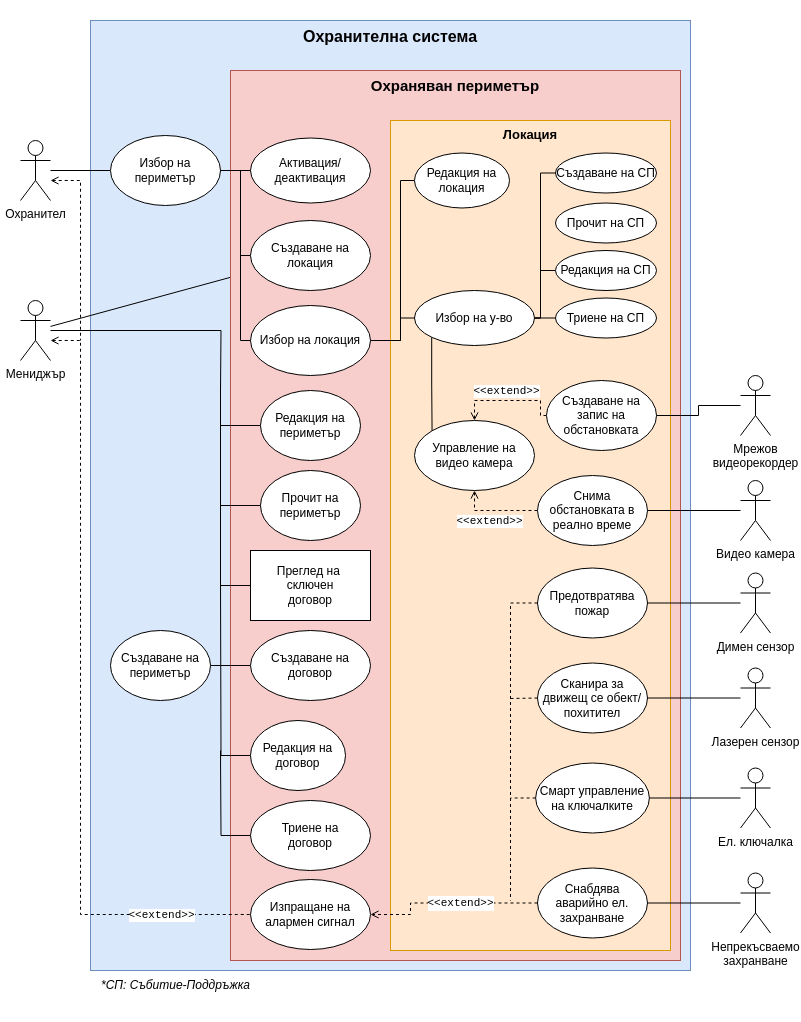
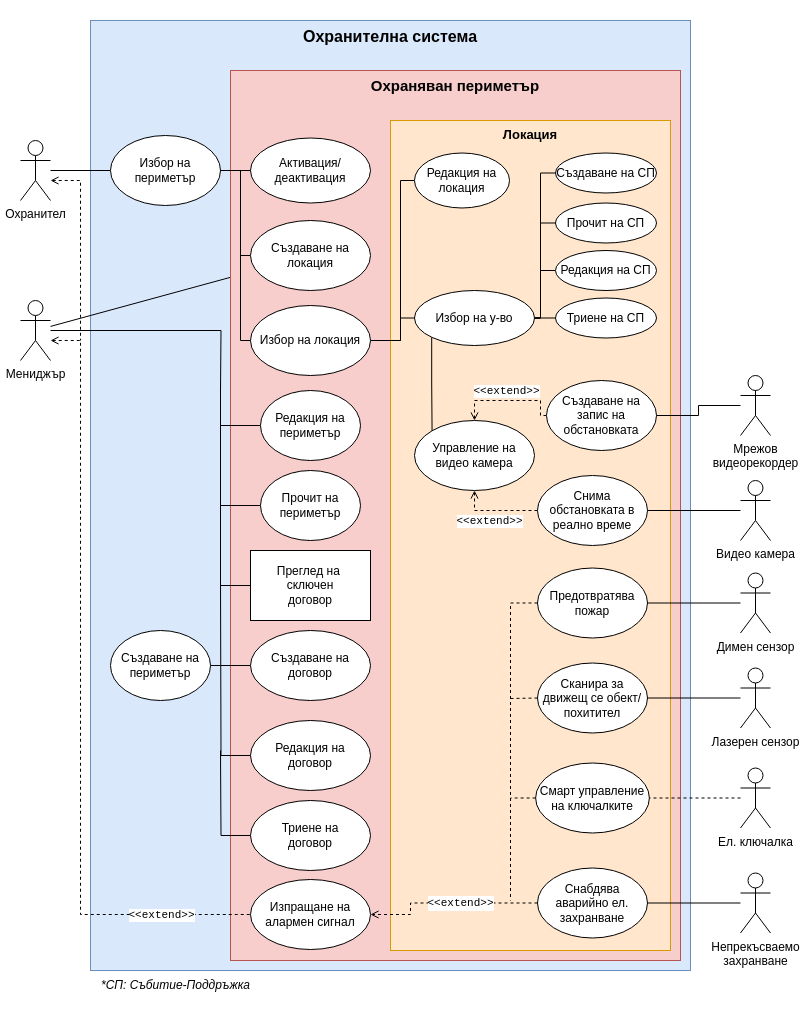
edge "Прочит на СП" -- "Избор на у-во": added
node "Редакция на договор": size 95x70 -> 120x70
edge "Смарт управление на ключалките" -- "Ел. ключалка": style solid -> dashed
